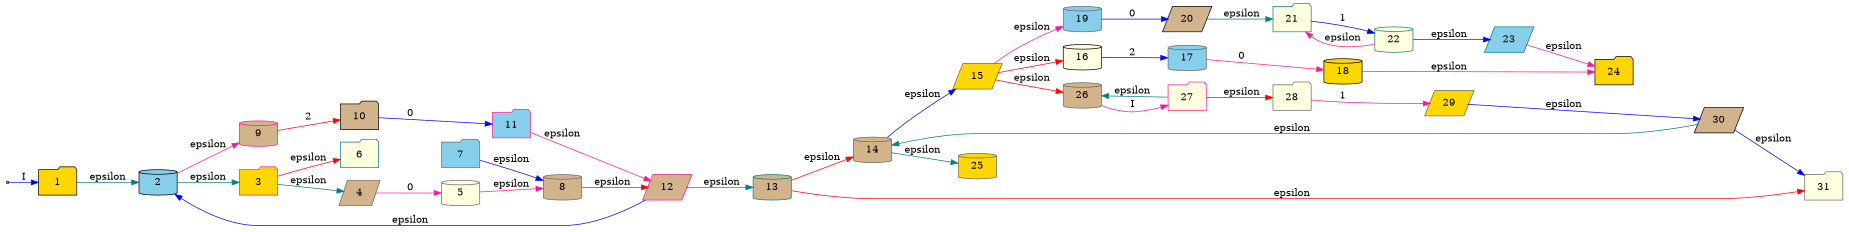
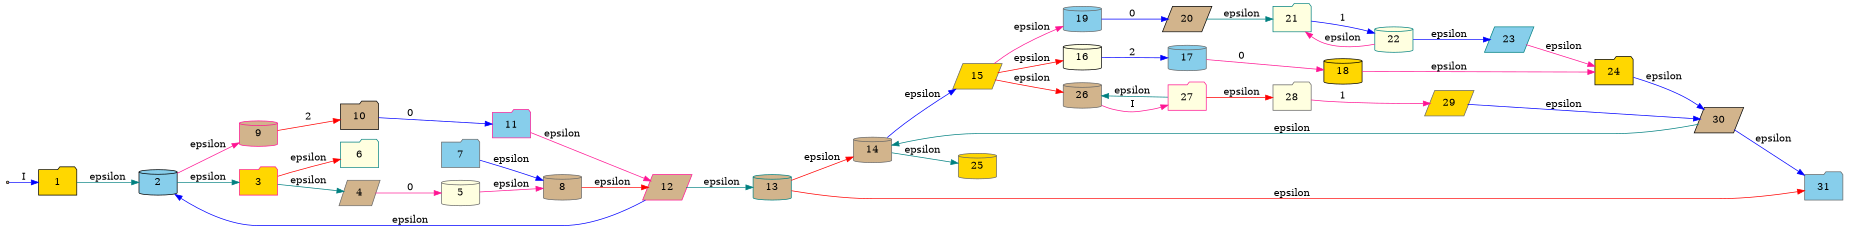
edge "24" -> "30": added, label "epsilon"
node "31": fillcolor lightyellow -> skyblue
